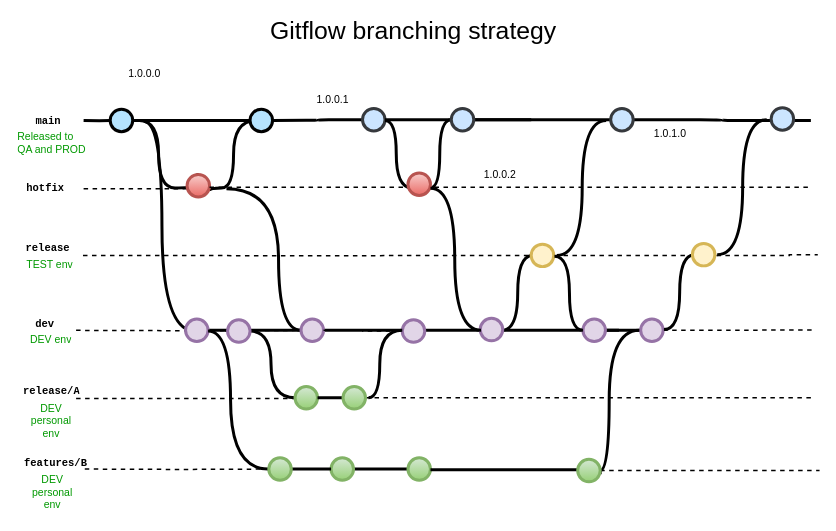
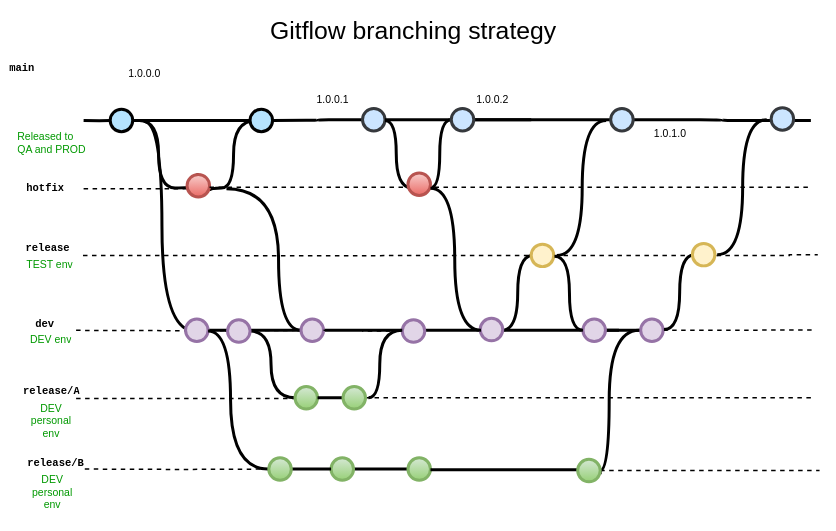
node "main": moved (48, 120) -> (22, 68)
node "1.0.0.2": moved (500, 174) -> (493, 99)
node "features/B": label "features/B" -> "release/B"
